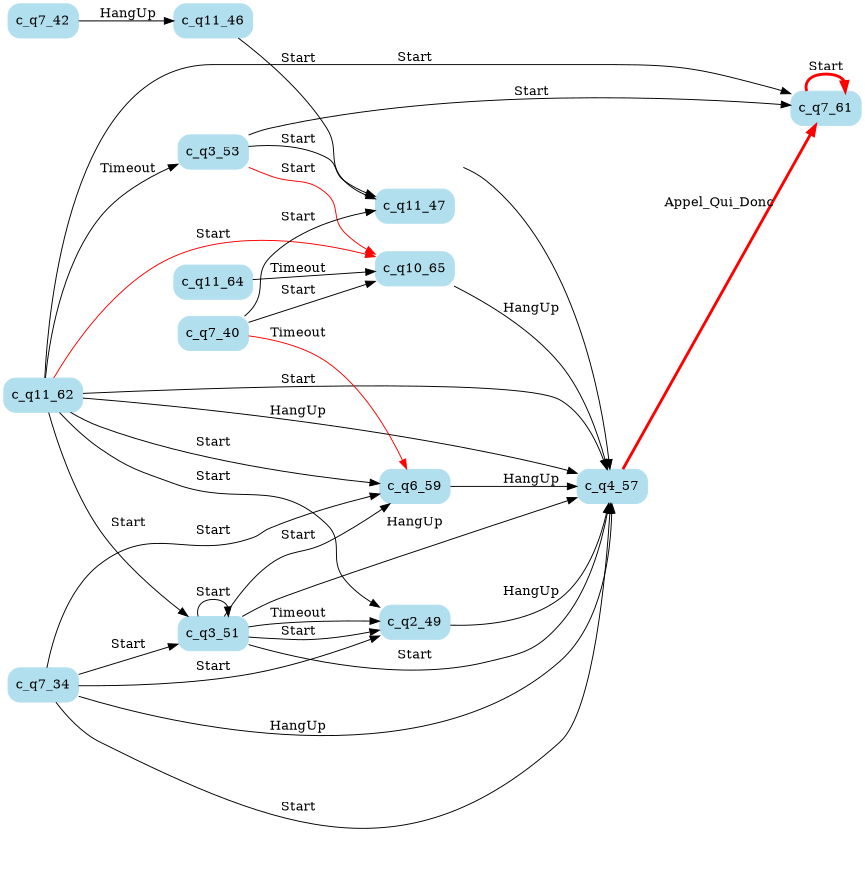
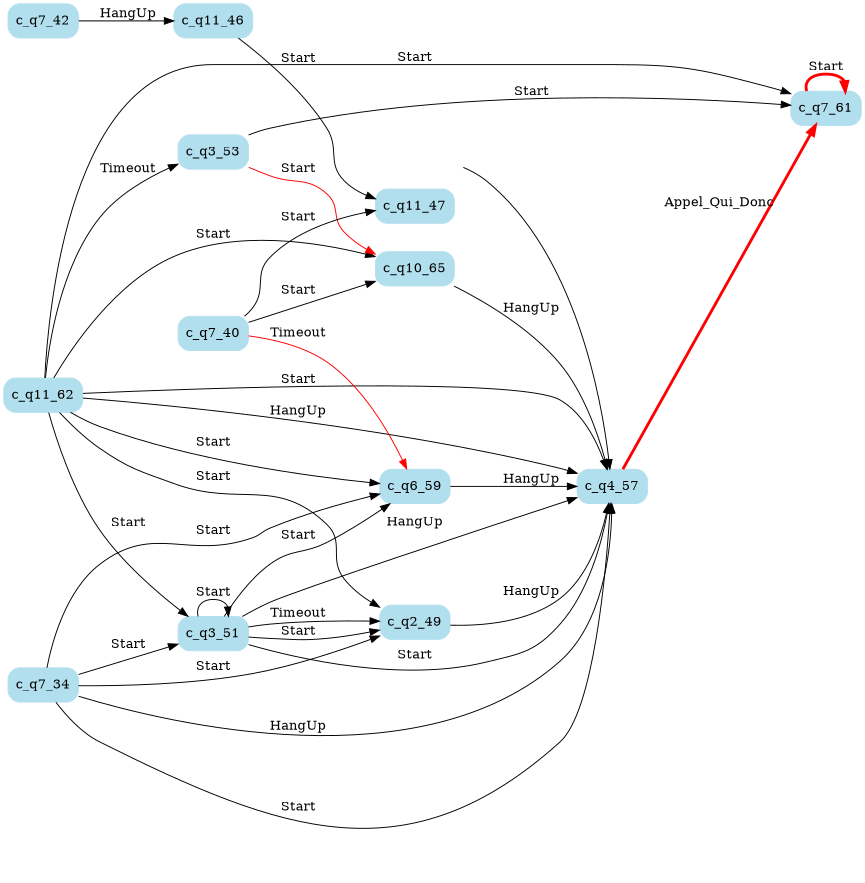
edge "c_q3_53" -> "c_q11_47": removed, label "Start"
edge "c_q11_62" -> "c_q10_65": color red -> black
node "c_q11_64": removed
